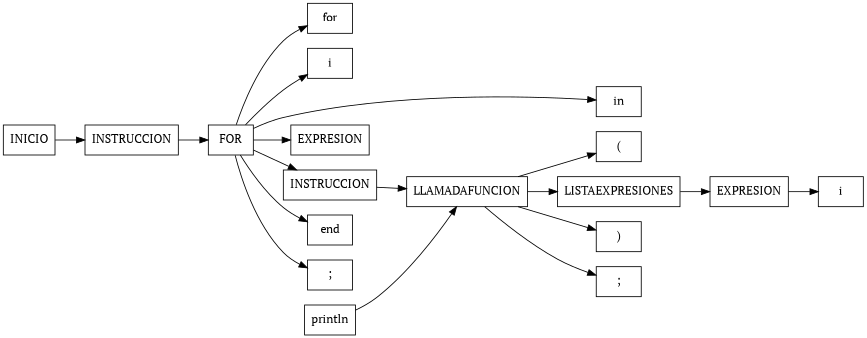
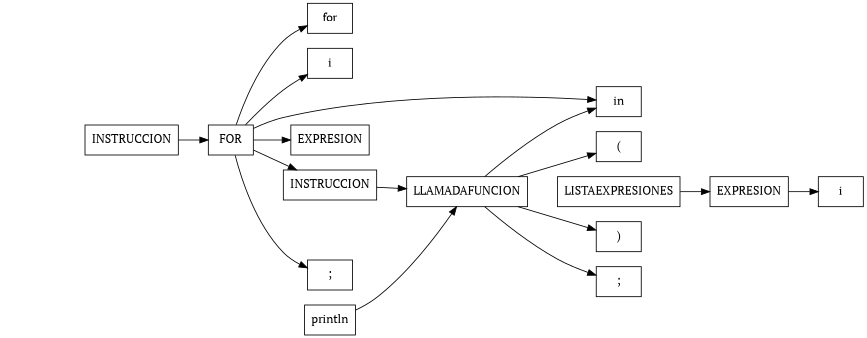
node "INICIO": removed
edge "LLAMADAFUNCION" -> "LISTAEXPRESIONES": now "LLAMADAFUNCION" -> "in"
node "end": removed
